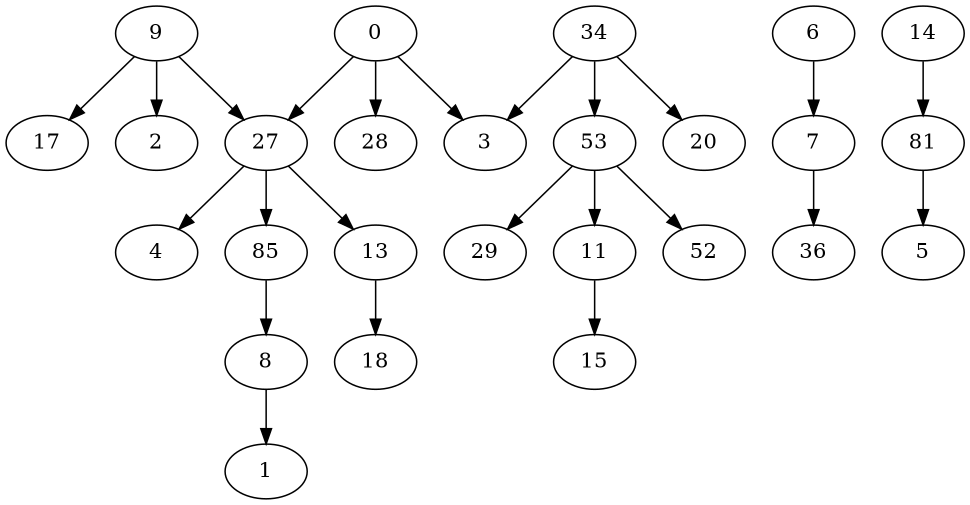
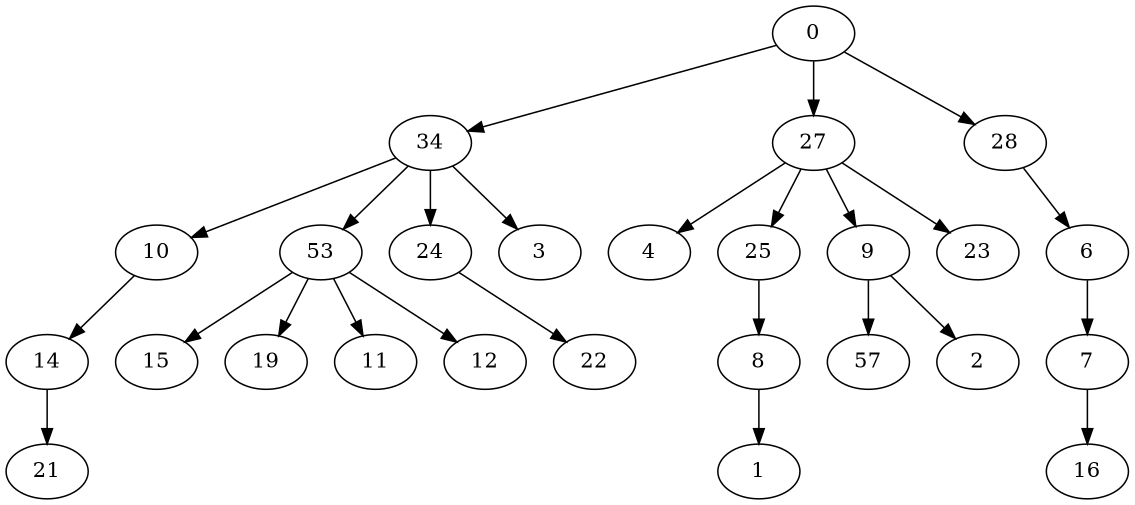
edge "9" -> "27": reversed
edge "0" -> "3": now "0" -> "34"
node "17": label "17" -> "57"
node "20": label "20" -> "24"
node "81": label "81" -> "21"
edge "28" -> "6": added
node "10": added
node "85": label "85" -> "25"
node "13": label "13" -> "23"
node "29": label "29" -> "19"
node "52": label "52" -> "12"
node "36": label "36" -> "16"
node "5": removed
edge "11" -> "15": now "53" -> "15"
node "18": removed
node "22": added
